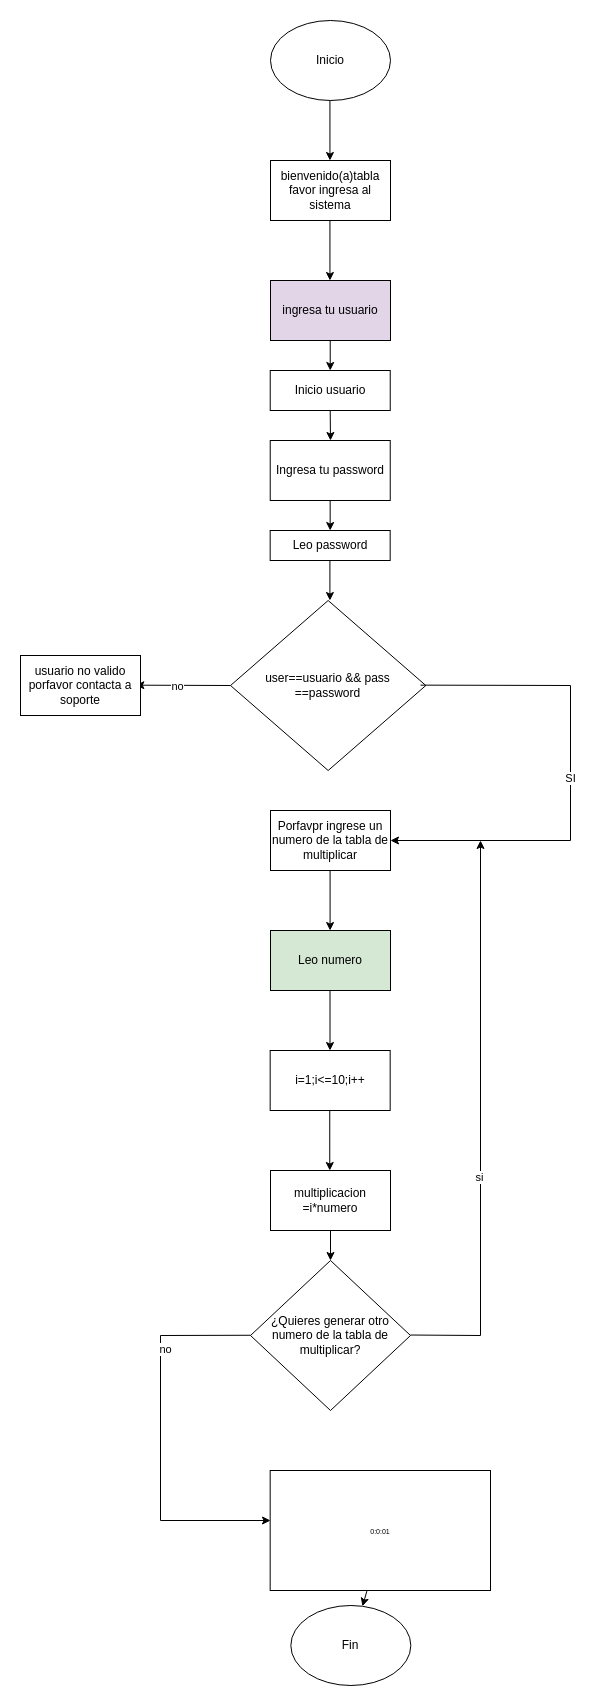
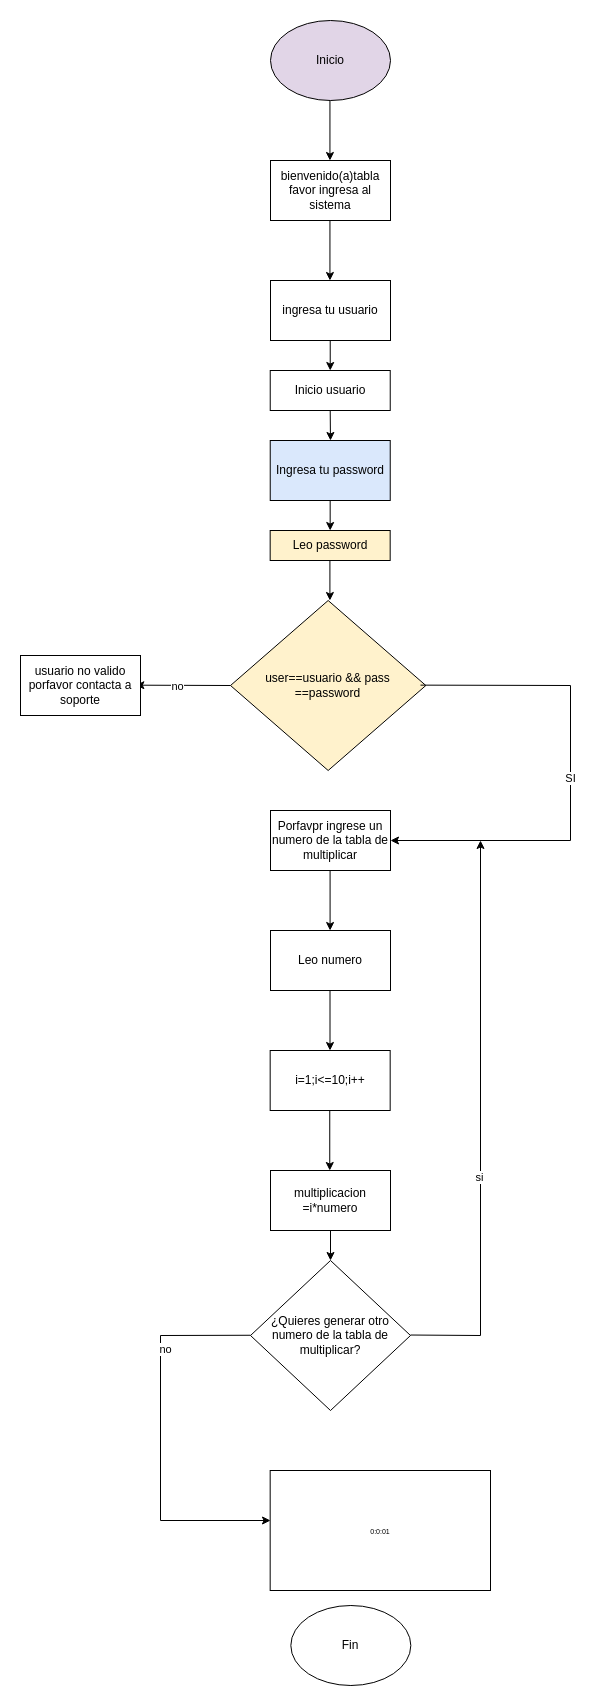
node "Inicio": fillcolor #ffffff -> #e1d5e7
node "ingresa tu usuario": fillcolor #e1d5e7 -> #ffffff
node "Ingresa tu password": fillcolor #ffffff -> #dae8fc
node "Leo password": fillcolor #ffffff -> #fff2cc
node "user==usuario && pass ==password": fillcolor #ffffff -> #fff2cc
node "Leo numero": fillcolor #d5e8d4 -> #ffffff
edge "0:0:01" -> "Fin": removed
